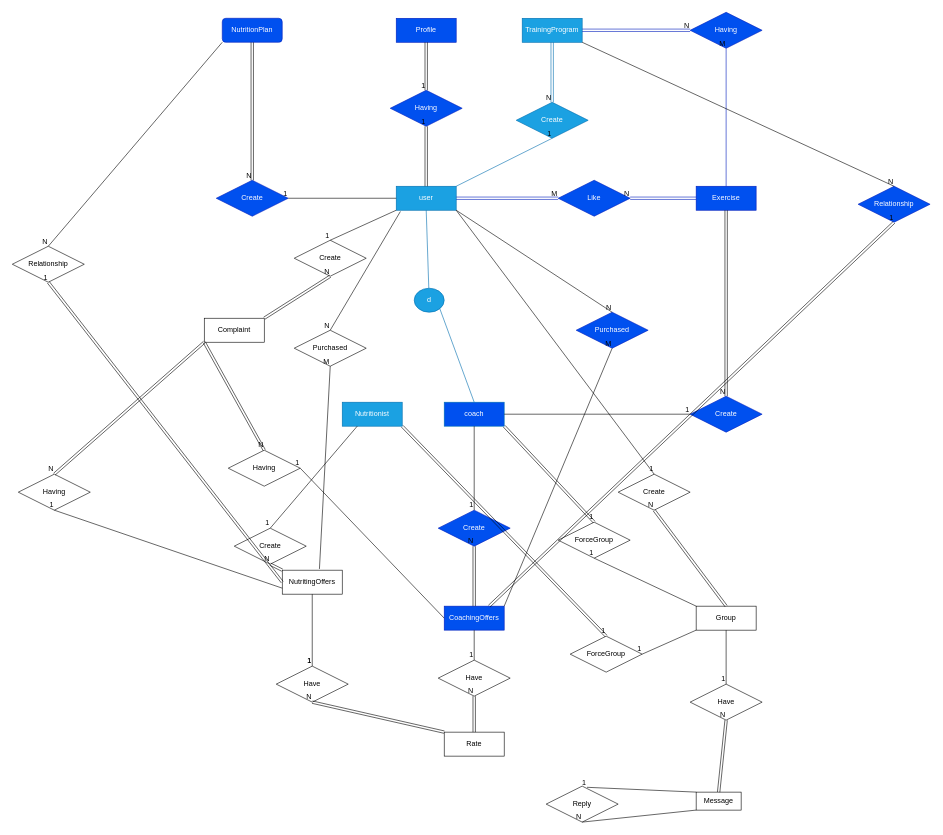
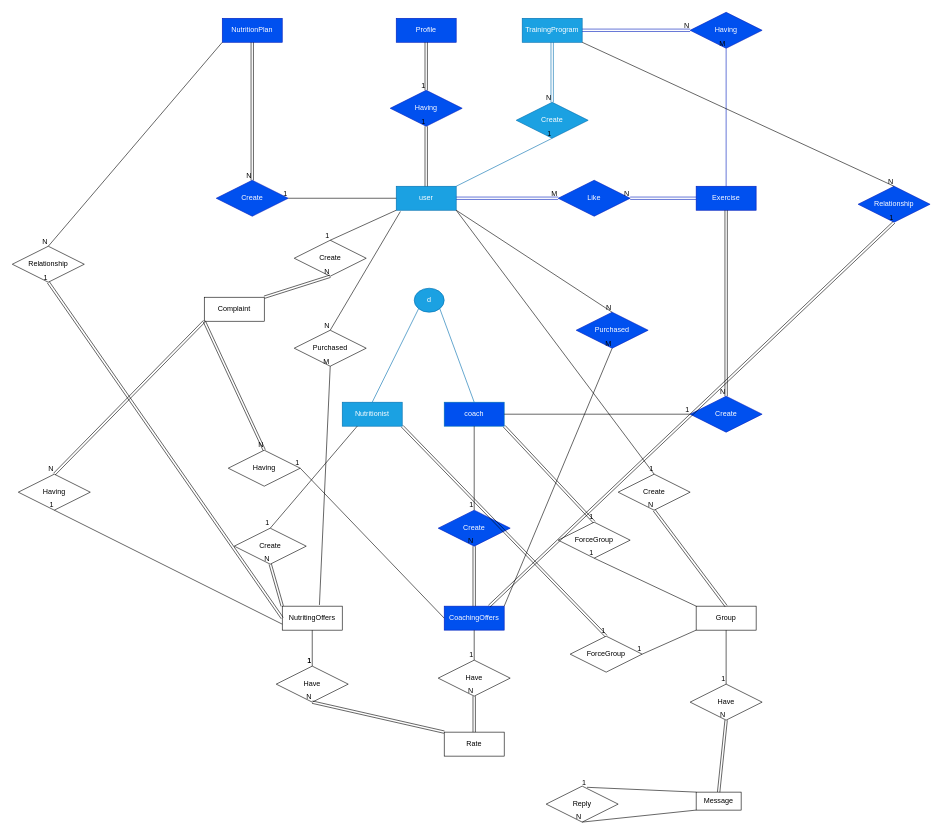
node "NutritionPlan": shape rounded rectangle -> rectangle
edge "user" -- "d": removed
node "Complaint": moved (234, 330) -> (234, 309)
edge "d" -- "Nutritionist": added
node "NutritingOffers": moved (312, 582) -> (312, 618)
